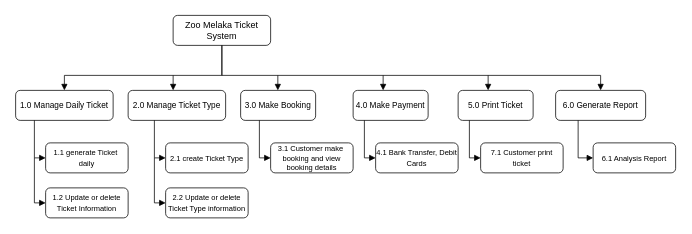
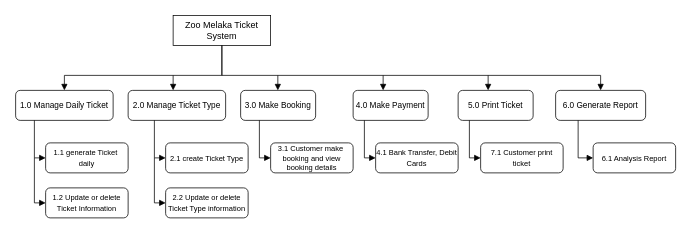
node "Zoo Melaka Ticket System": shape rounded rectangle -> rectangle
